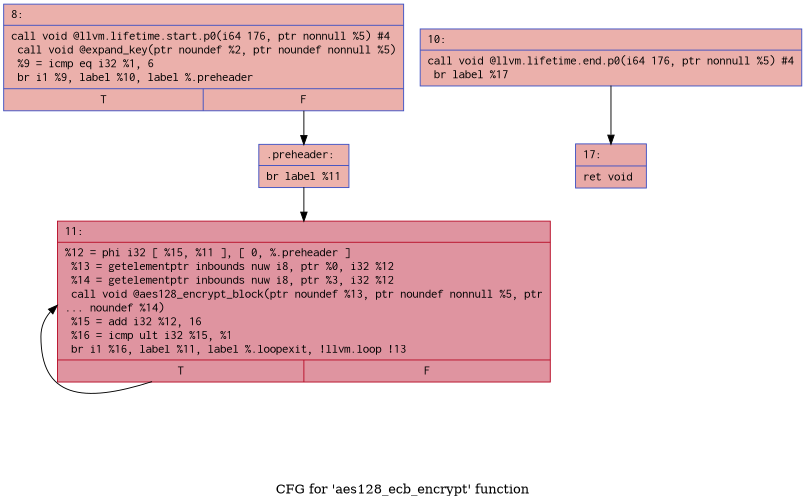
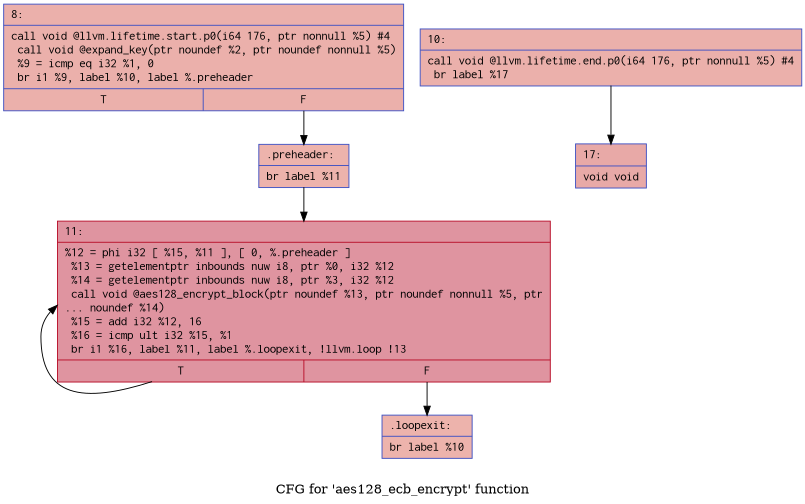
node "8:": text "%9 = icmp eq i32 %1, 6" -> "%9 = icmp eq i32 %1, 0"
node "17:": text "ret void" -> "void void"
node ".loopexit:": added
